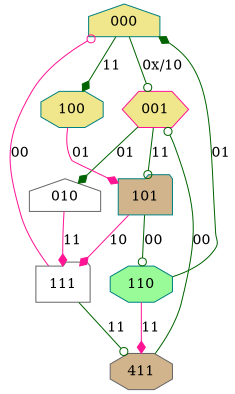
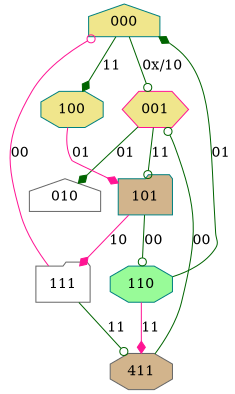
edge "010" -> "111": removed, label "11"
